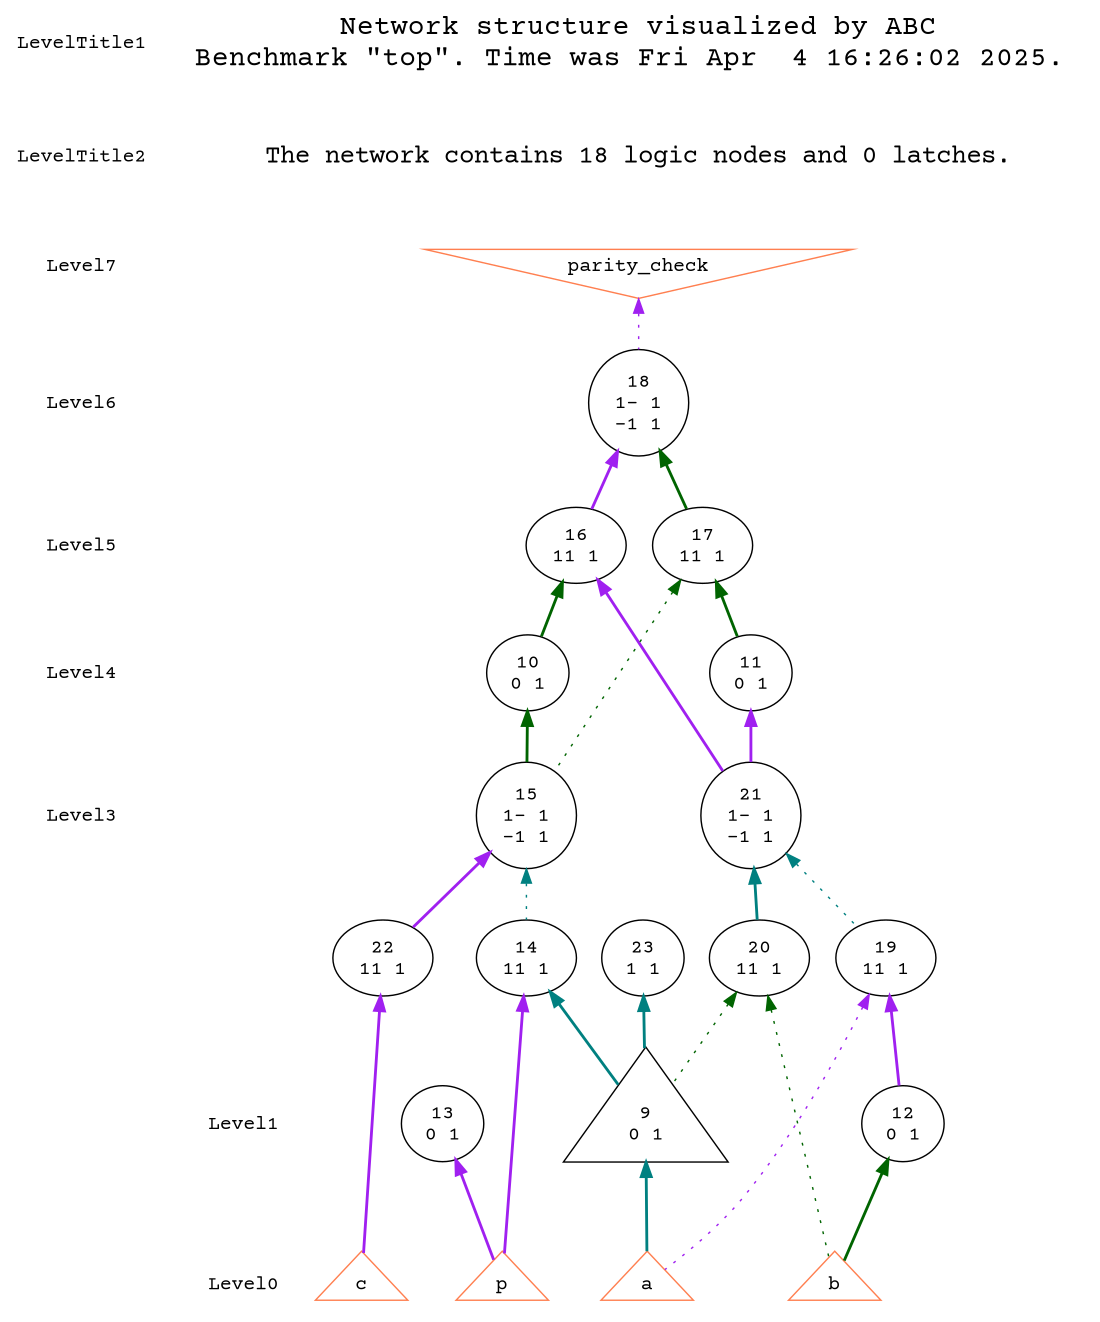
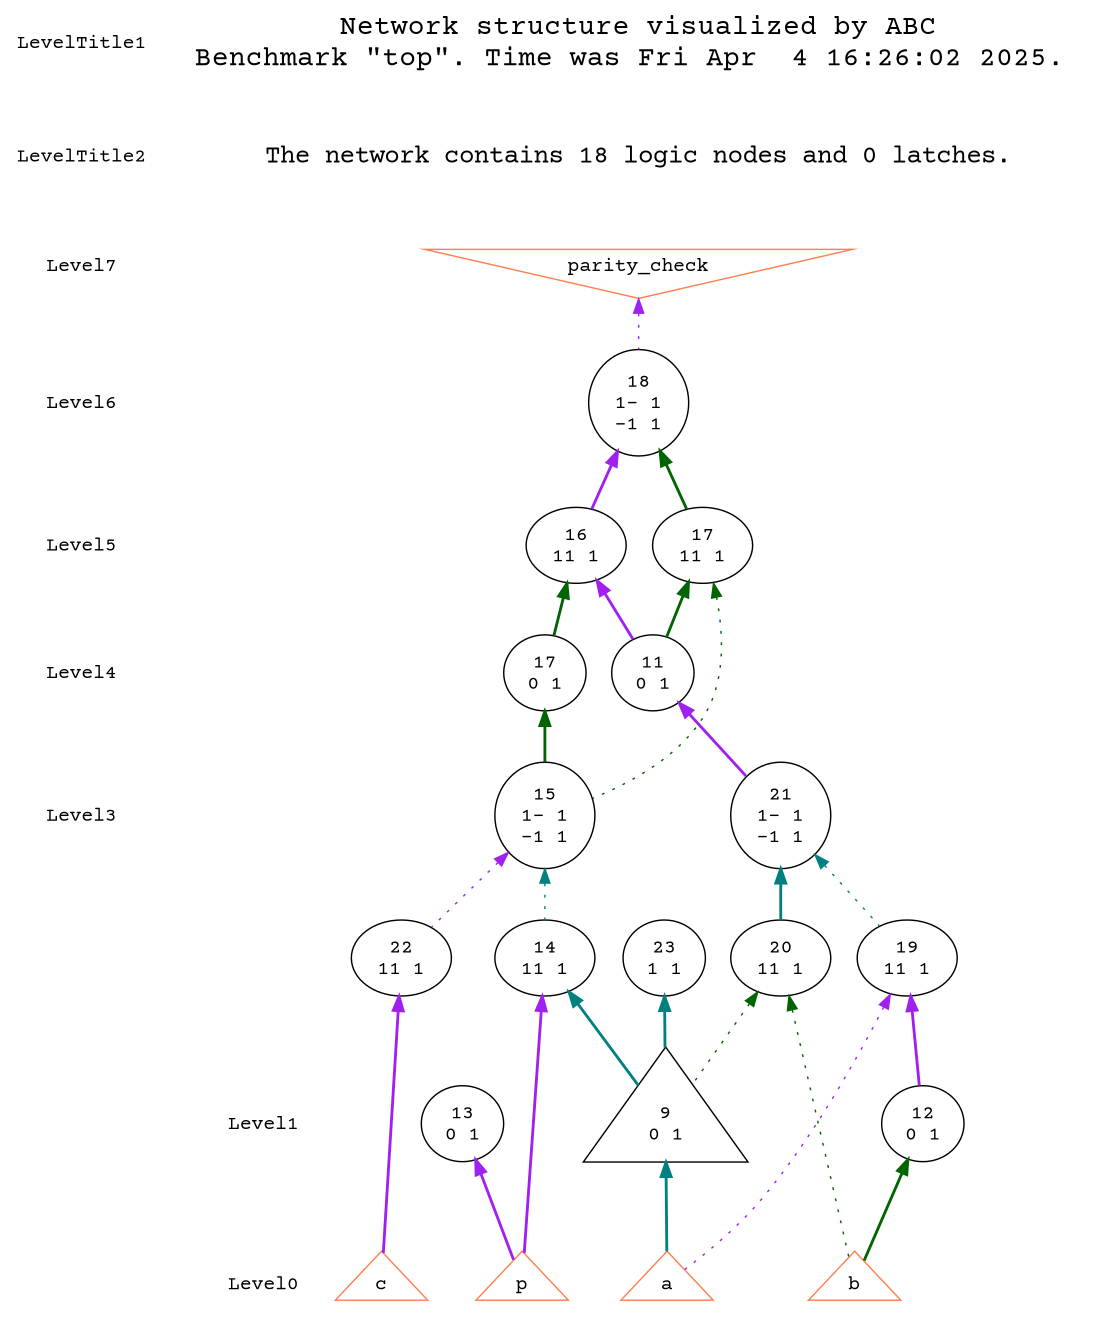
node "10 0 1": label "10 0 1" -> "17 0 1"
edge "21 1- 1 -1 1" -> "16 11 1": now "11 0 1" -> "16 11 1"
edge "22 11 1" -> "15 1- 1 -1 1": style bold -> dotted
